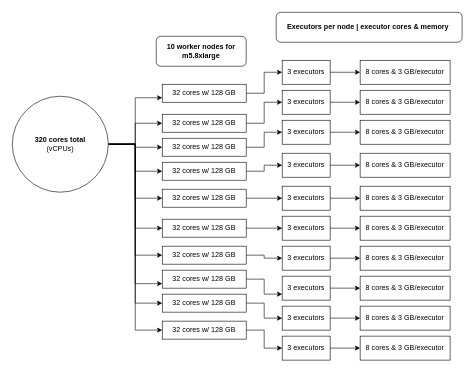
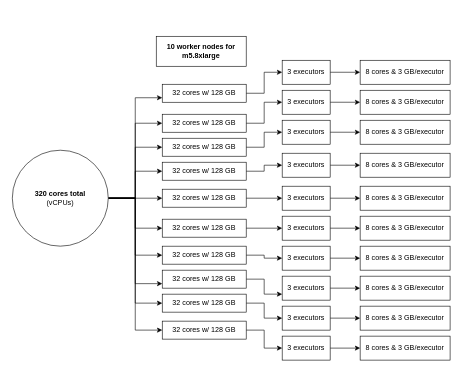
node "Executors per node | executor cores & memory": removed
node "10 worker nodes for m5.8xlarge": shape rounded rectangle -> rectangle
node "320 cores total (vCPUs)": moved (60, 144) -> (60, 198)
